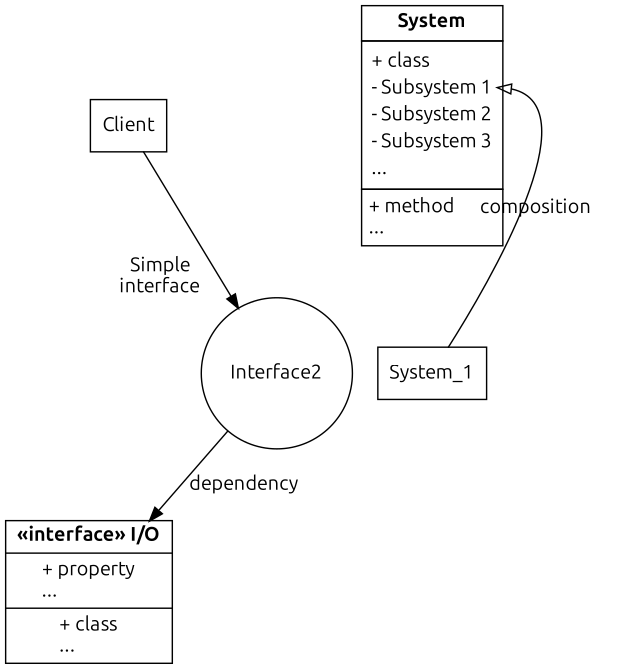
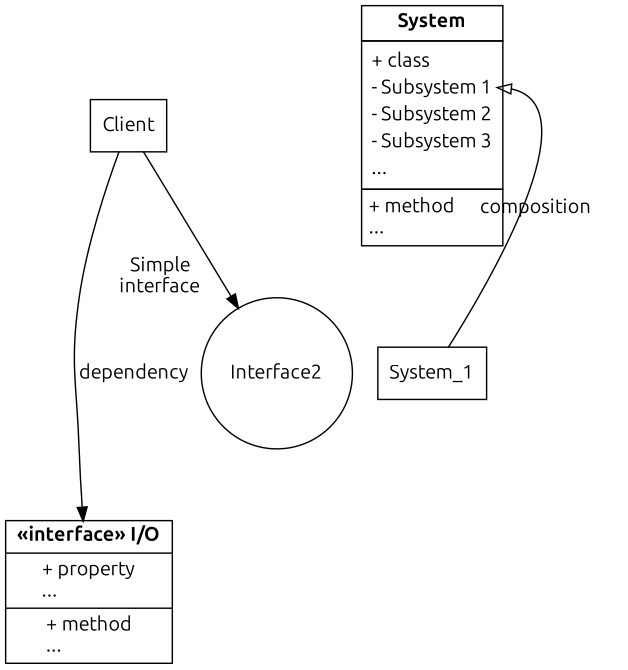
edge "Interface2 Simple interface" -> "«interface» I/O": now "Client" -> "«interface» I/O"
node "«interface» I/O": text "+ class" -> "+ method"
